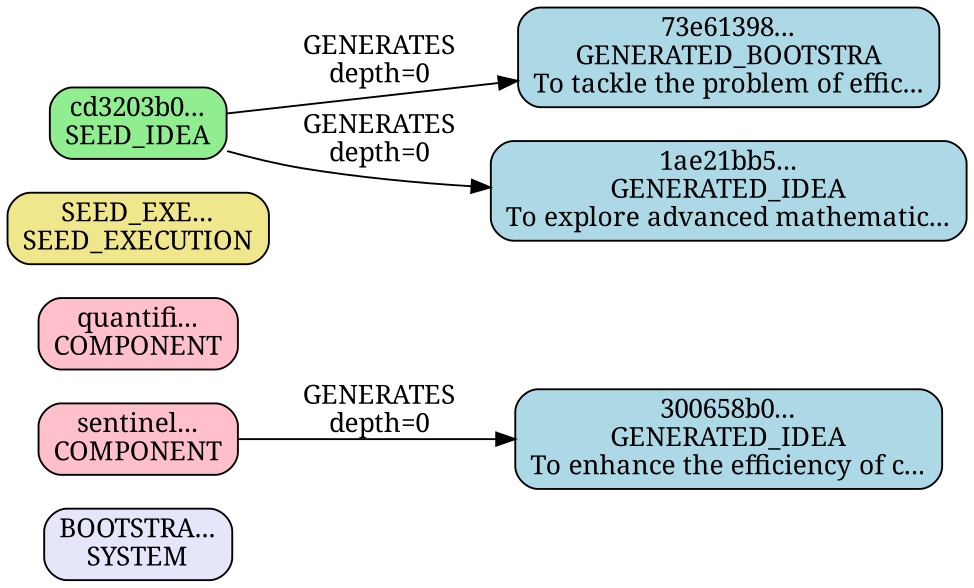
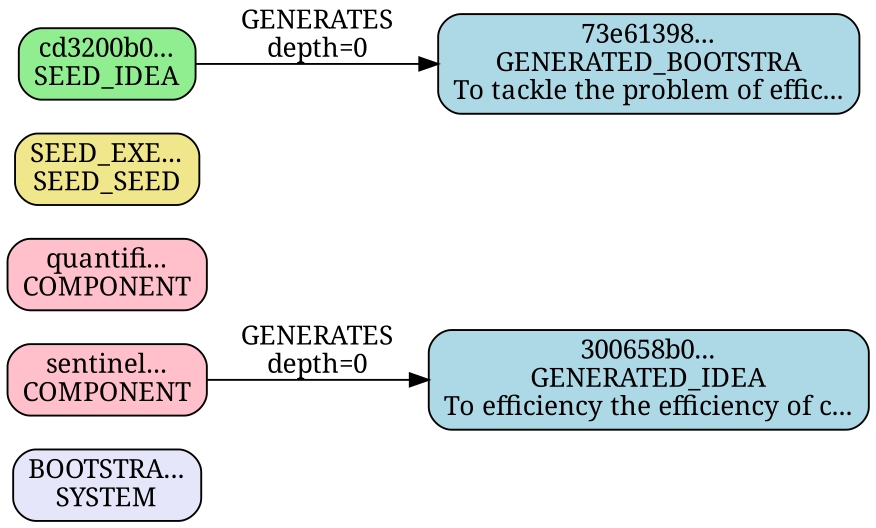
node "cd3203b0... SEED_IDEA": label "cd3203b0... SEED_IDEA" -> "cd3200b0... SEED_IDEA"
node "1ae21bb5... GENERATED_IDEA To explore advanced mathematic...": removed
node "SEED_EXE... SEED_EXECUTION": label "SEED_EXE... SEED_EXECUTION" -> "SEED_EXE... SEED_SEED"
node "300658b0... GENERATED_IDEA To enhance the efficiency of c...": label "300658b0... GENERATED_IDEA To enhance the efficiency of c..." -> "300658b0... GENERATED_IDEA To efficiency the efficiency of c..."
